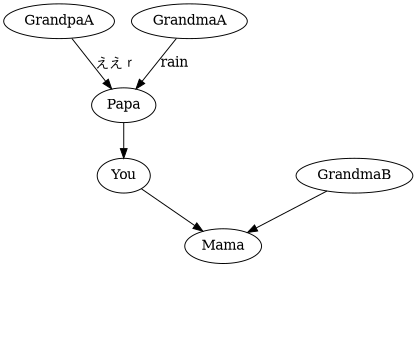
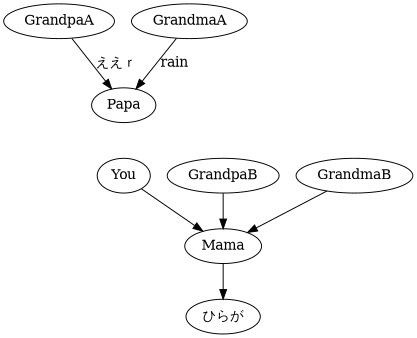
edge "Papa" -> "You": removed
node "GrandpaB": added
node "ひらが": added
